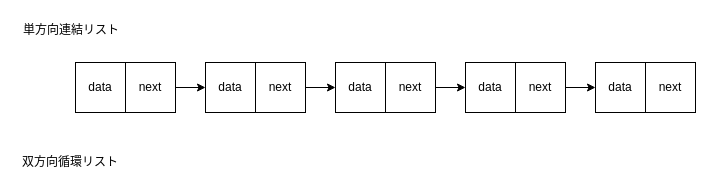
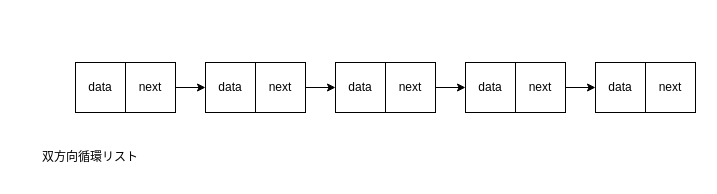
node "単方向連結リスト": removed
node "双方向循環リスト": moved (76, 163) -> (96, 158)
